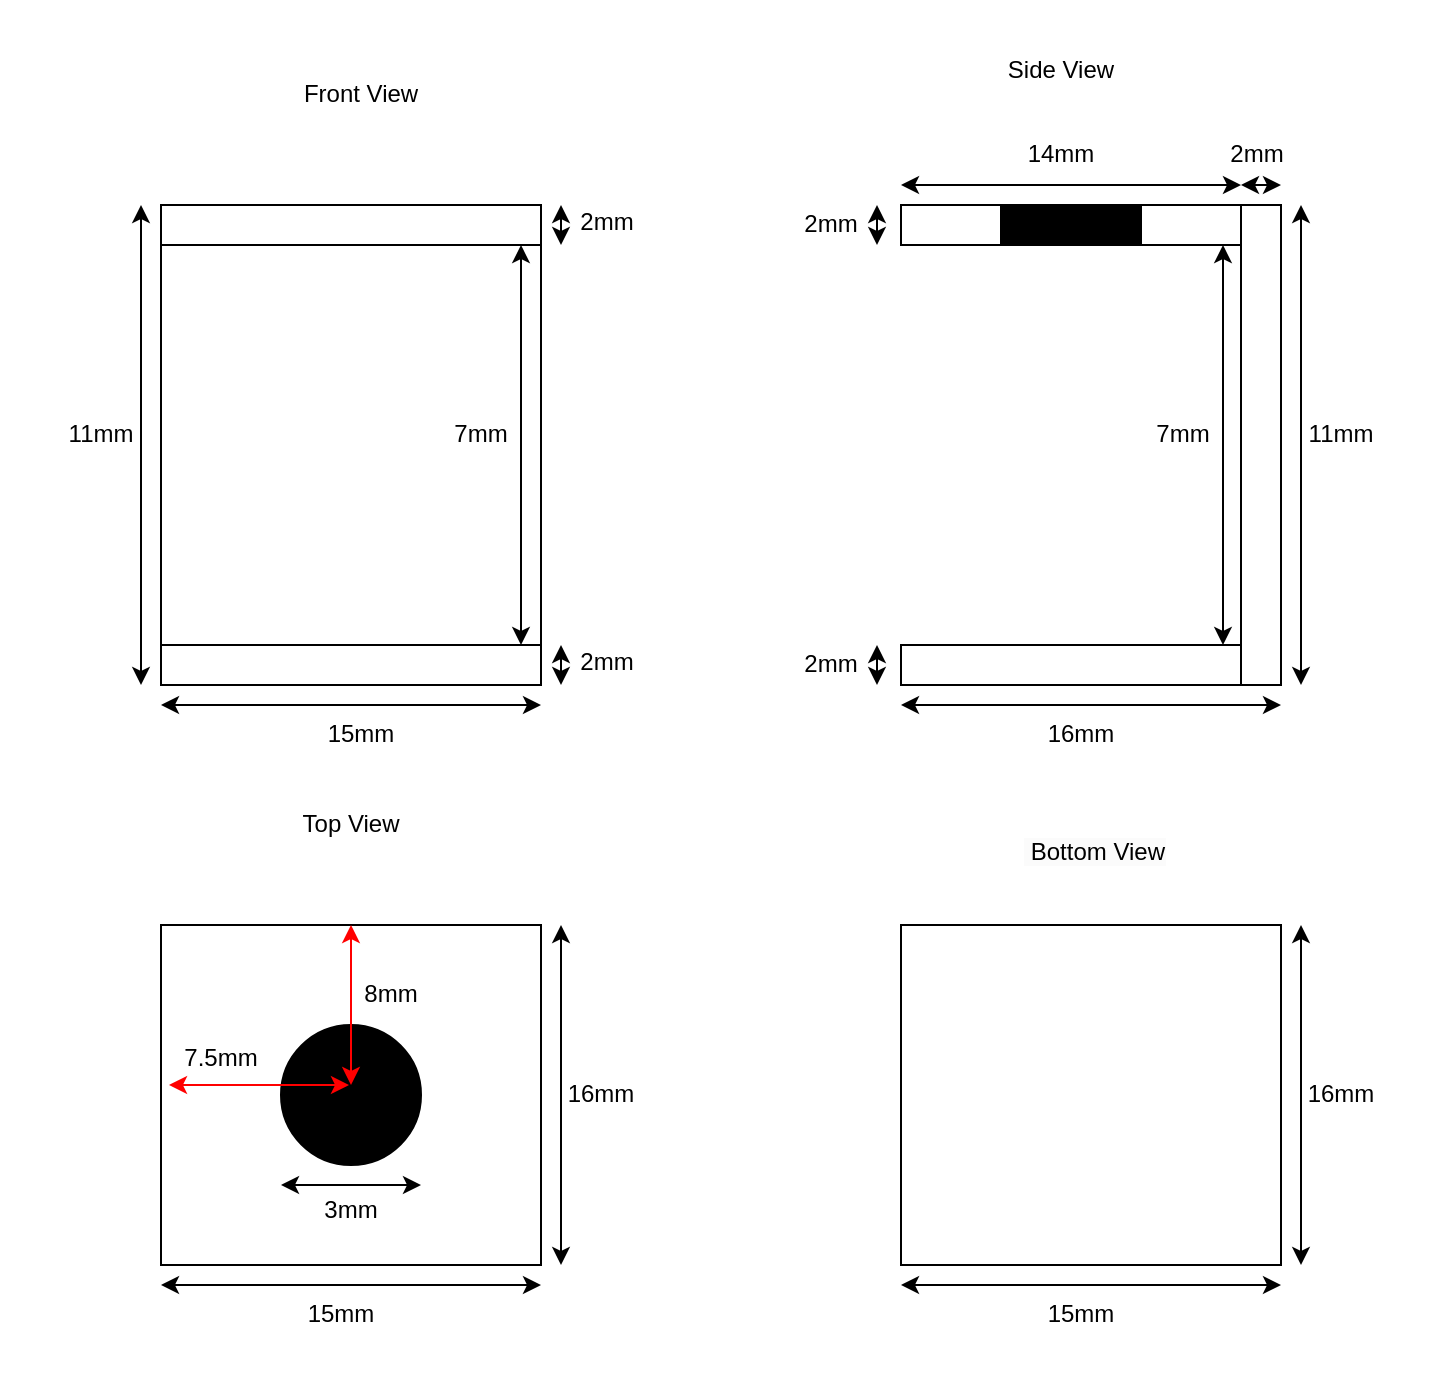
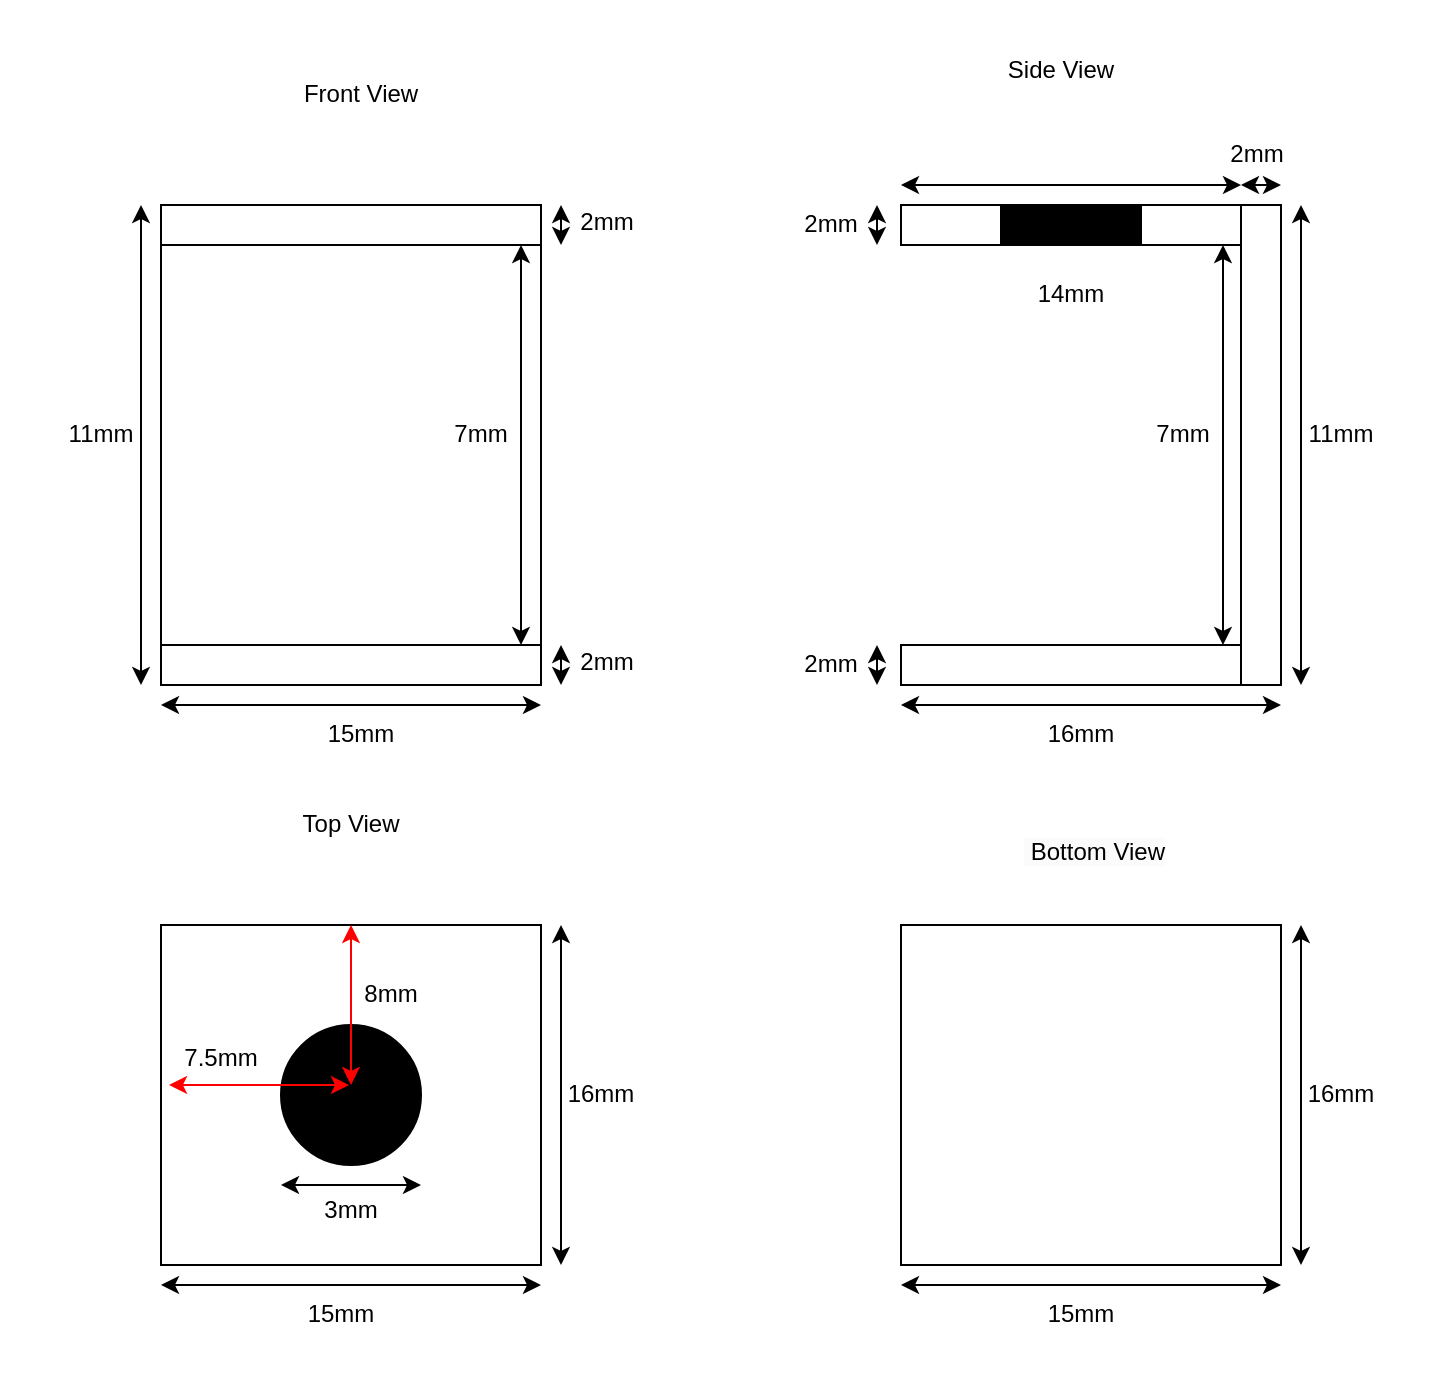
node "14mm": moved (1061, 155) -> (1071, 295)
